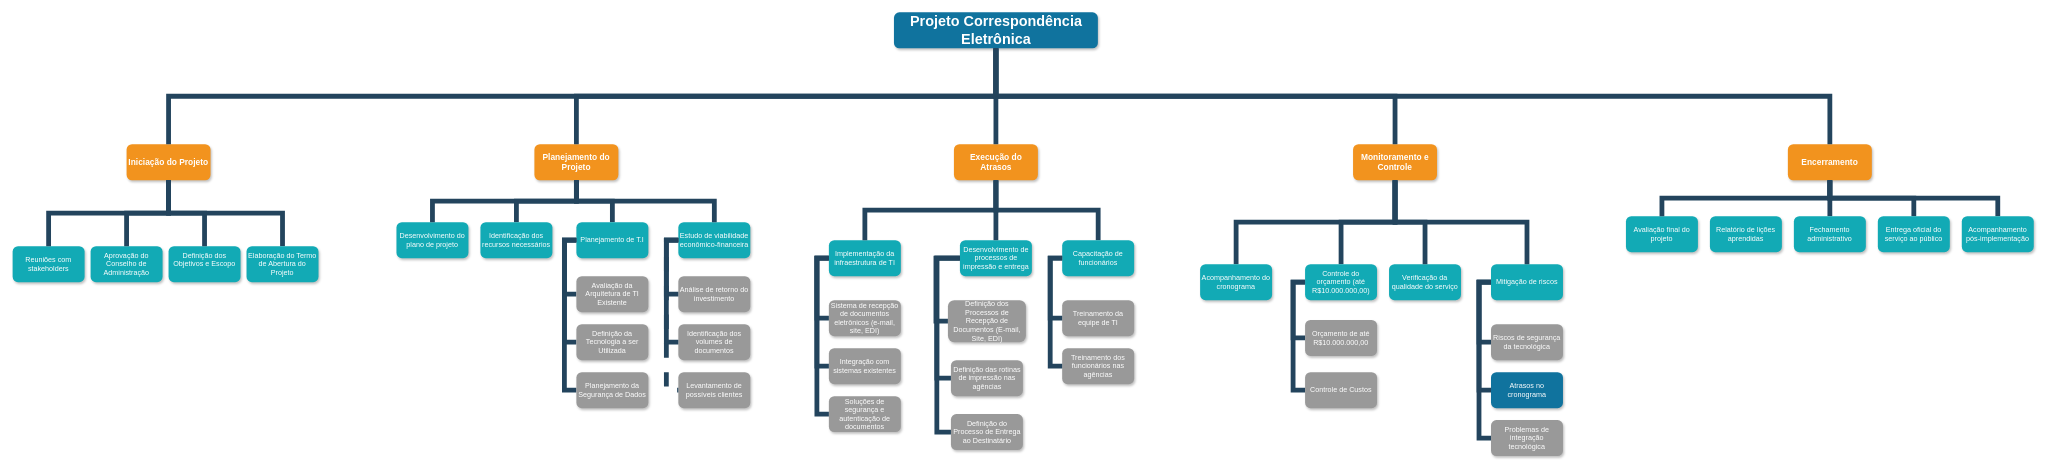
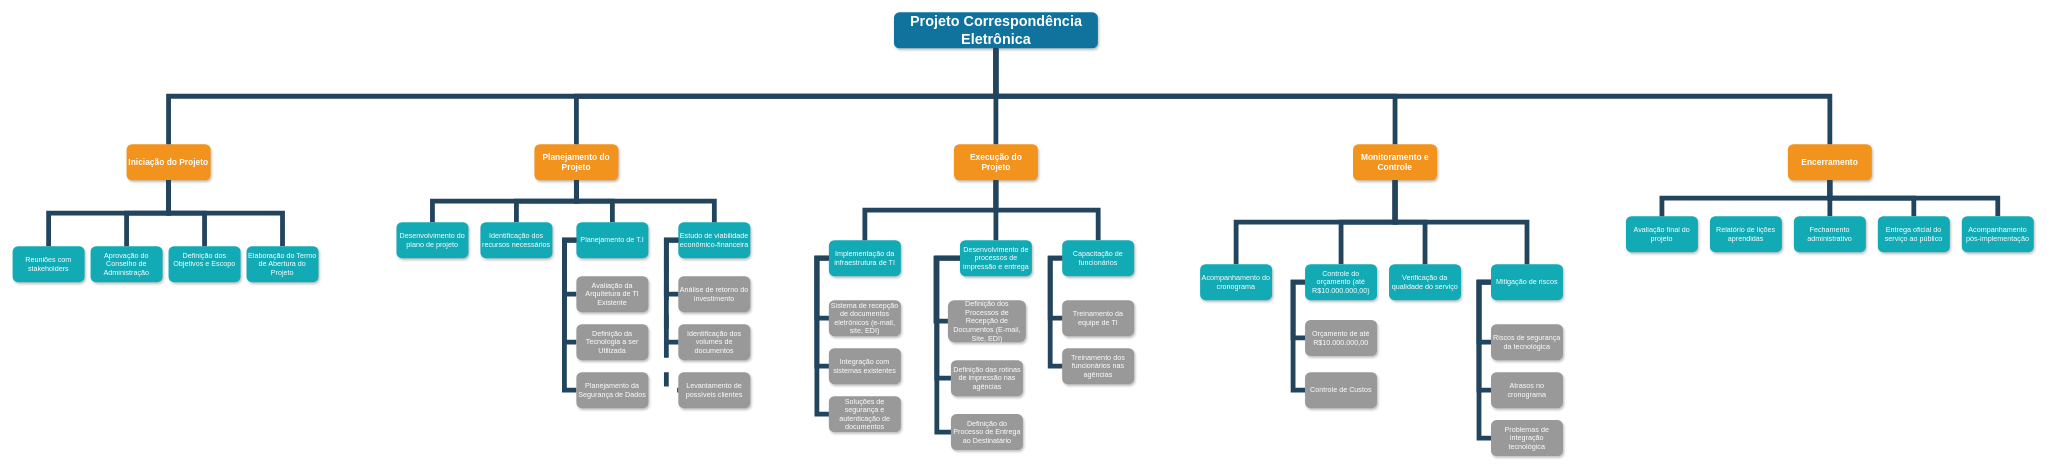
node "Execução do Atrasos": label "Execução do Atrasos" -> "Execução do Projeto"
node "Atrasos no cronograma": fillcolor #10739e -> #999999
